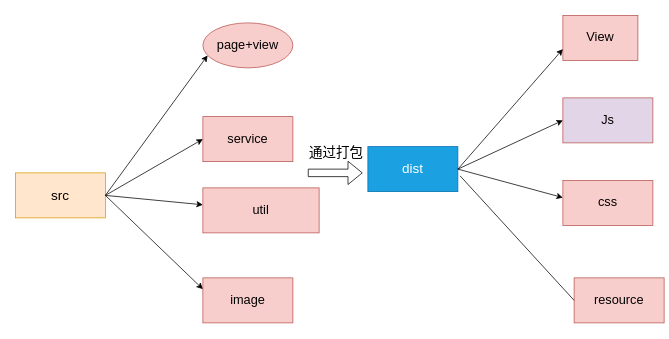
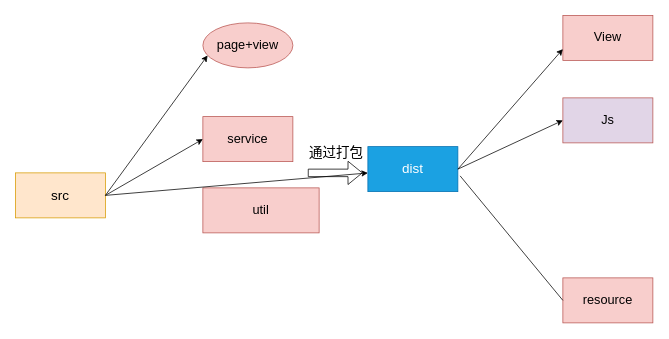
node "View": size 75x45 -> 90x45
edge "dist" -> "css": removed
edge "src" -> "util": now "src" -> "dist"
node "css": removed
edge "src" -> "image": removed
node "image": removed
node "resource": moved (619, 300) -> (608, 300)
